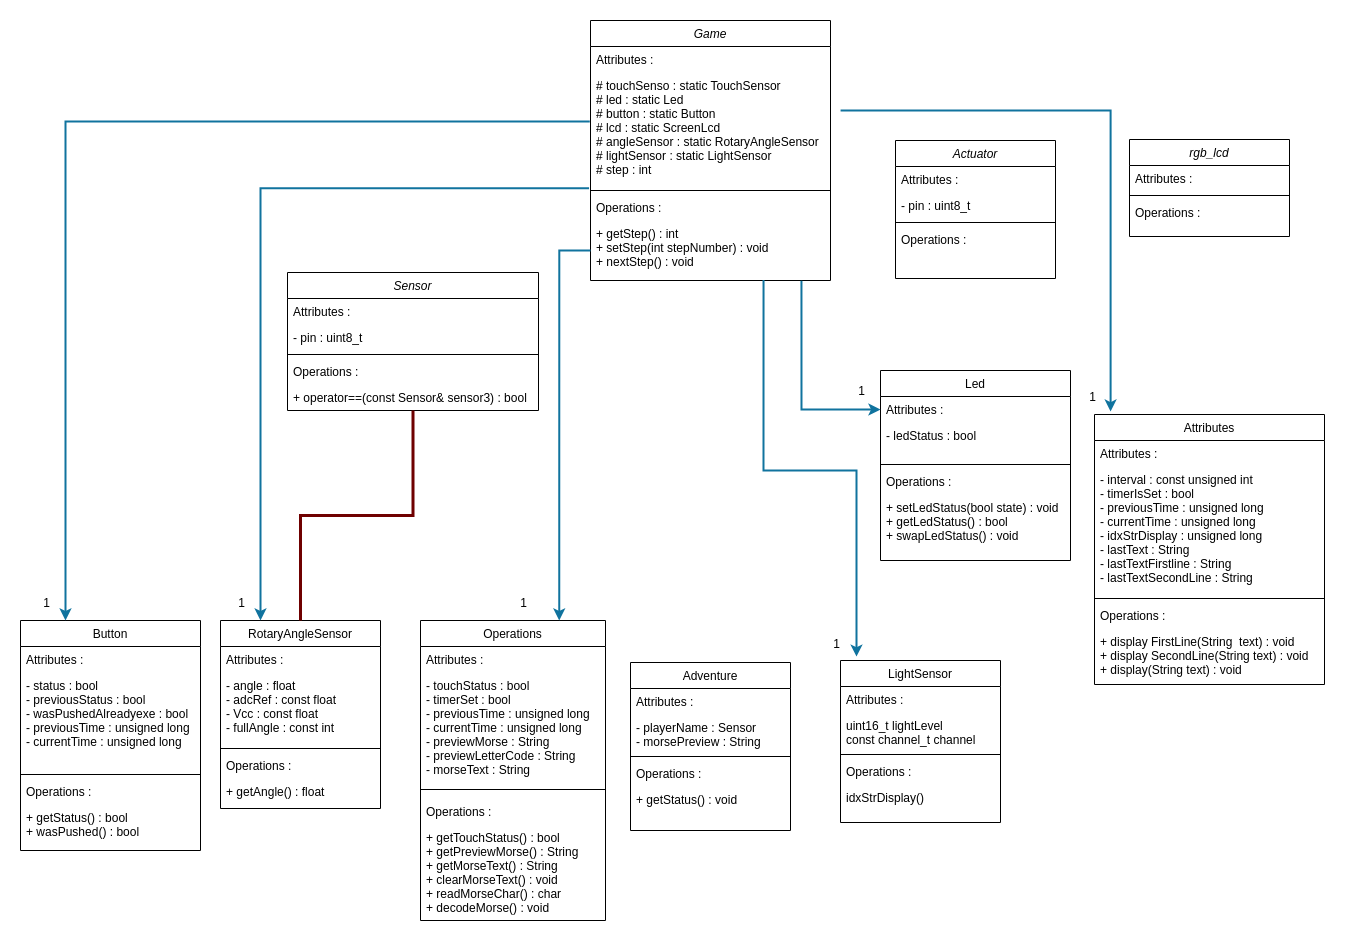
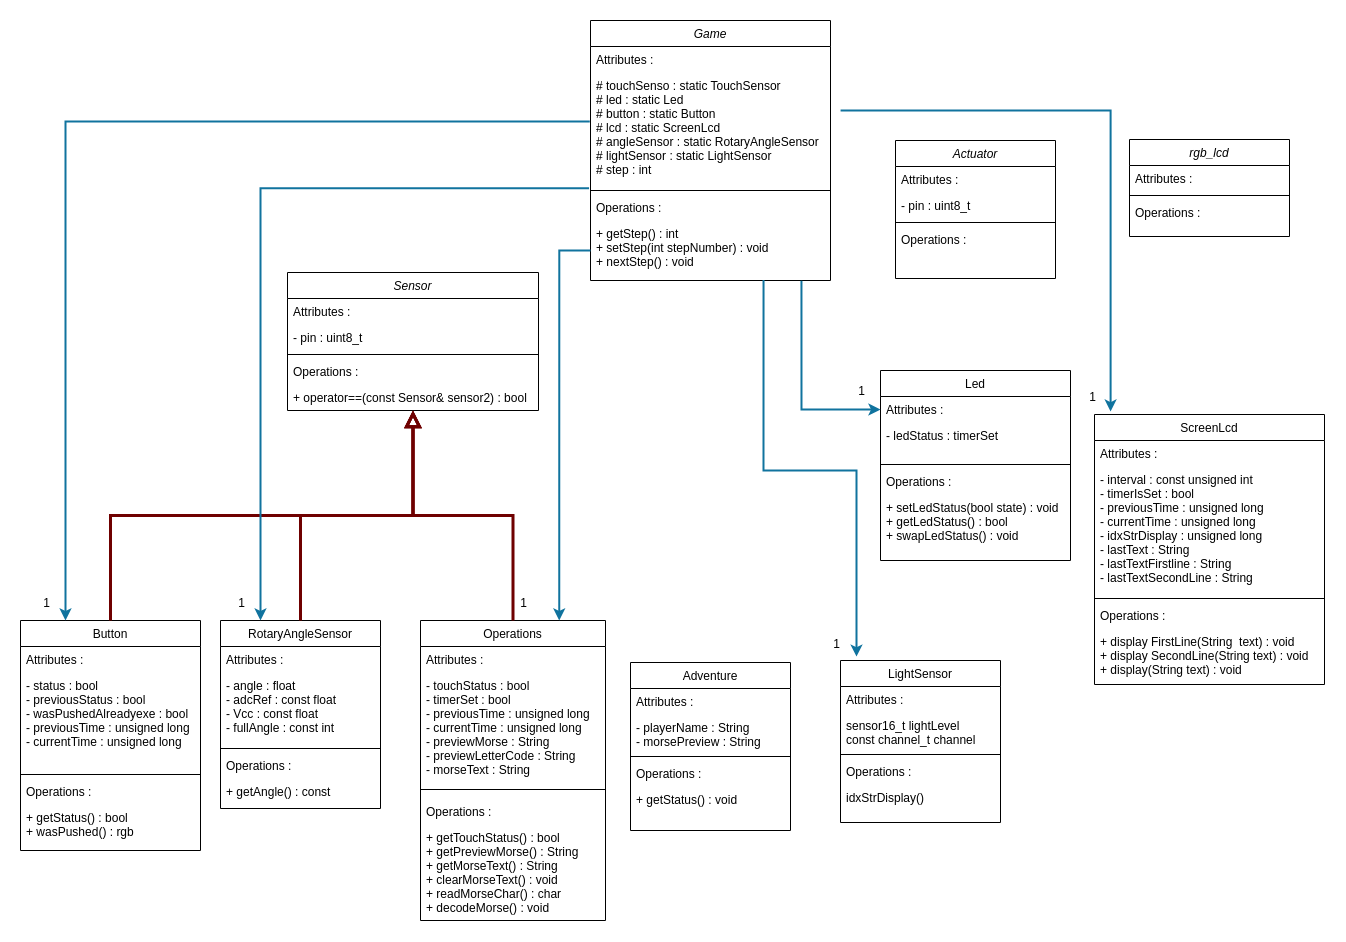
node "+ operator==(const Sensor& sensor3) : bool": label "+ operator==(const Sensor& sensor3) : bool" -> "+ operator==(const Sensor& sensor2) : bool"
edge "Sensor" -- "RotaryAngleSensor": arrowhead none -> block
node "Attributes": label "Attributes" -> "ScreenLcd"
node "- ledStatus : bool": label "- ledStatus : bool" -> "- ledStatus : timerSet"
edge "Button" -> "Sensor": added
edge "Operations" -> "Sensor": added
node "uint16_t lightLevel const channel_t channel": label "uint16_t lightLevel const channel_t channel" -> "sensor16_t lightLevel const channel_t channel"
node "- playerName : Sensor - morsePreview : String": label "- playerName : Sensor - morsePreview : String" -> "- playerName : String - morsePreview : String"
node "+ getAngle() : float": label "+ getAngle() : float" -> "+ getAngle() : const"
node "+ getStatus() : bool + wasPushed() : bool": label "+ getStatus() : bool + wasPushed() : bool" -> "+ getStatus() : bool + wasPushed() : rgb"
